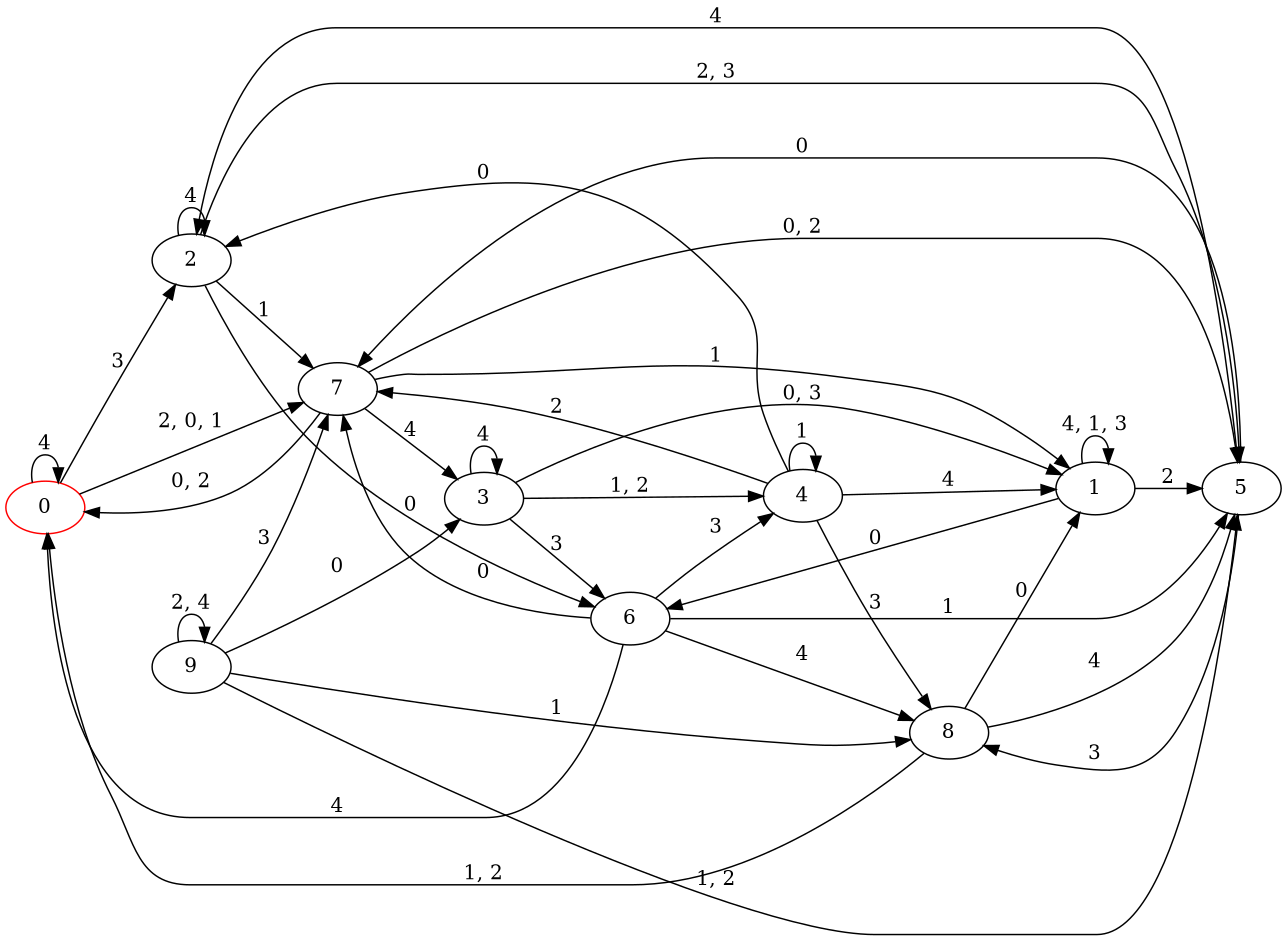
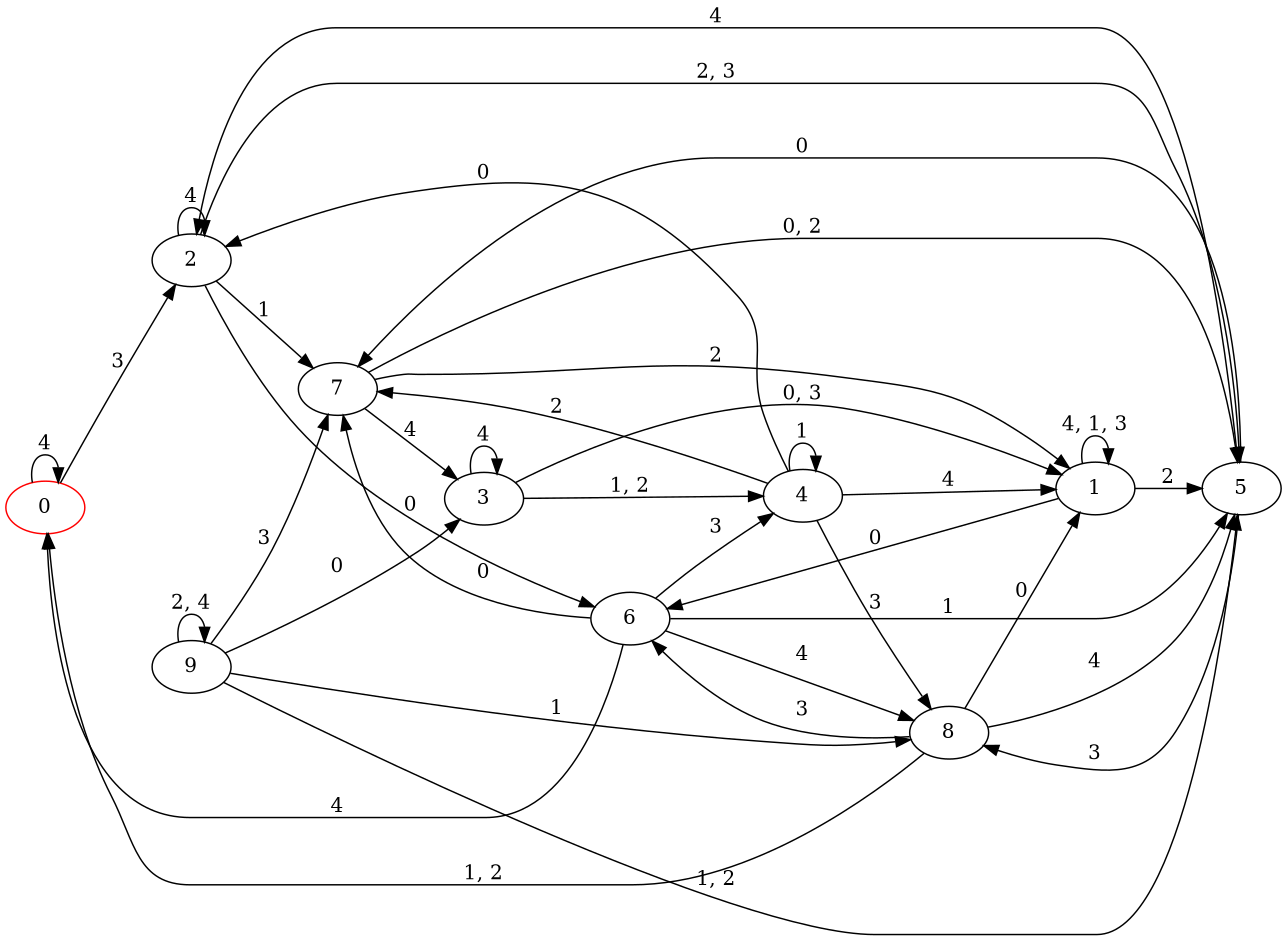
edge "7" -> "1": label "1" -> "2"
edge "0" -> "7": removed, label "2, 0, 1"
edge "7" -> "0": removed, label "0, 2"
edge "3" -> "6": now "8" -> "6"
